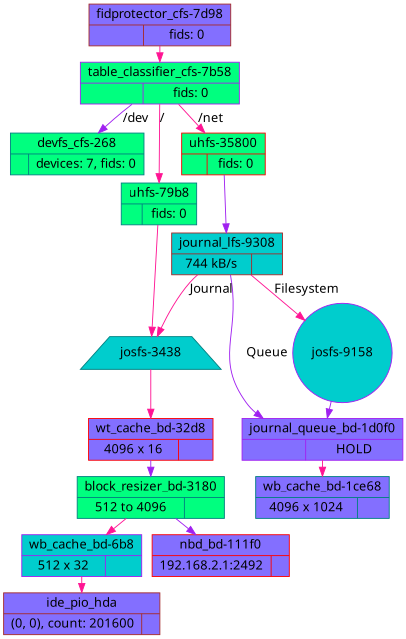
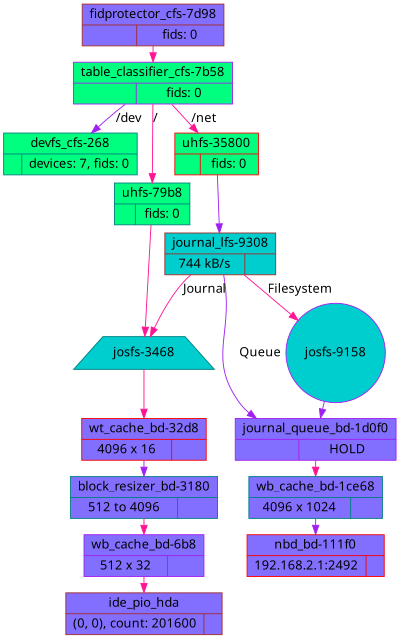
node "josfs-3438": label "josfs-3438" -> "josfs-3468"
node "block_resizer_bd-3180": fillcolor springgreen -> slateblue1
edge "block_resizer_bd-3180" -> "nbd_bd-111f0": now "wb_cache_bd-1ce68" -> "nbd_bd-111f0"
node "wb_cache_bd-6b8": fillcolor cyan3 -> slateblue1
